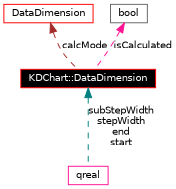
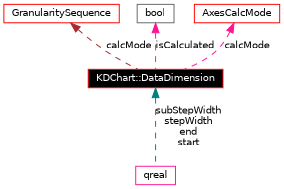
node "DataDimension": label "DataDimension" -> "GranularitySequence"
node "AxesCalcMode": added
